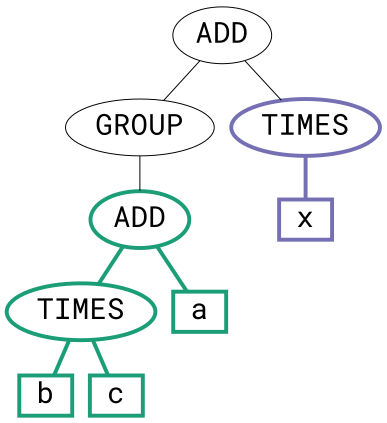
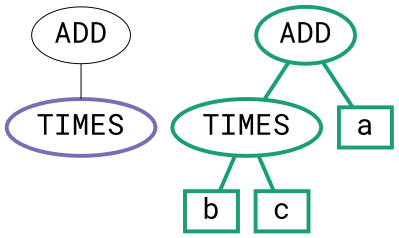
node "GROUP": removed
node "x": removed
